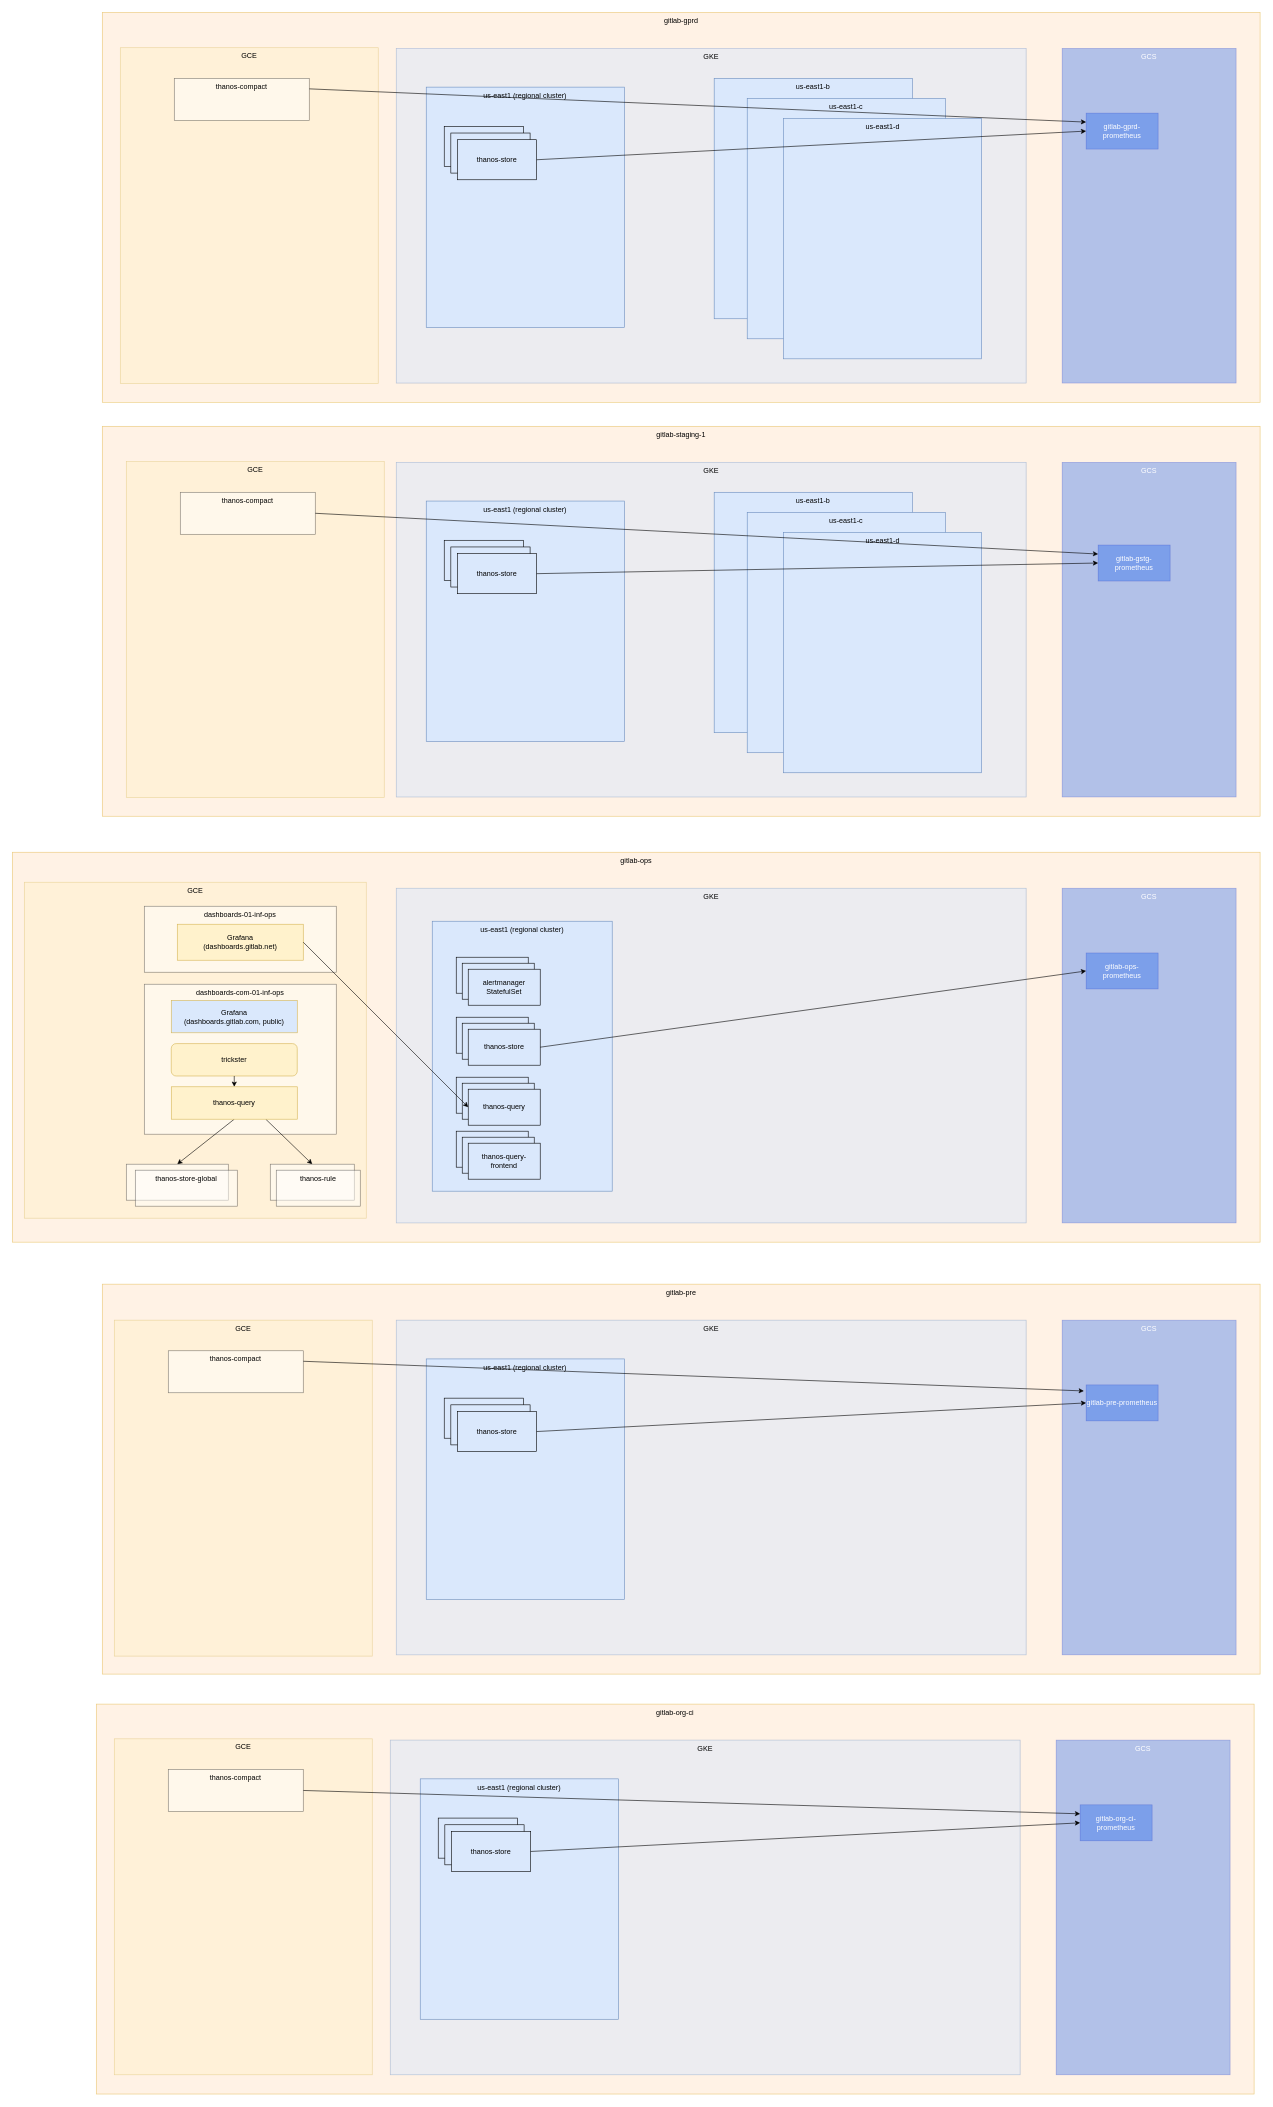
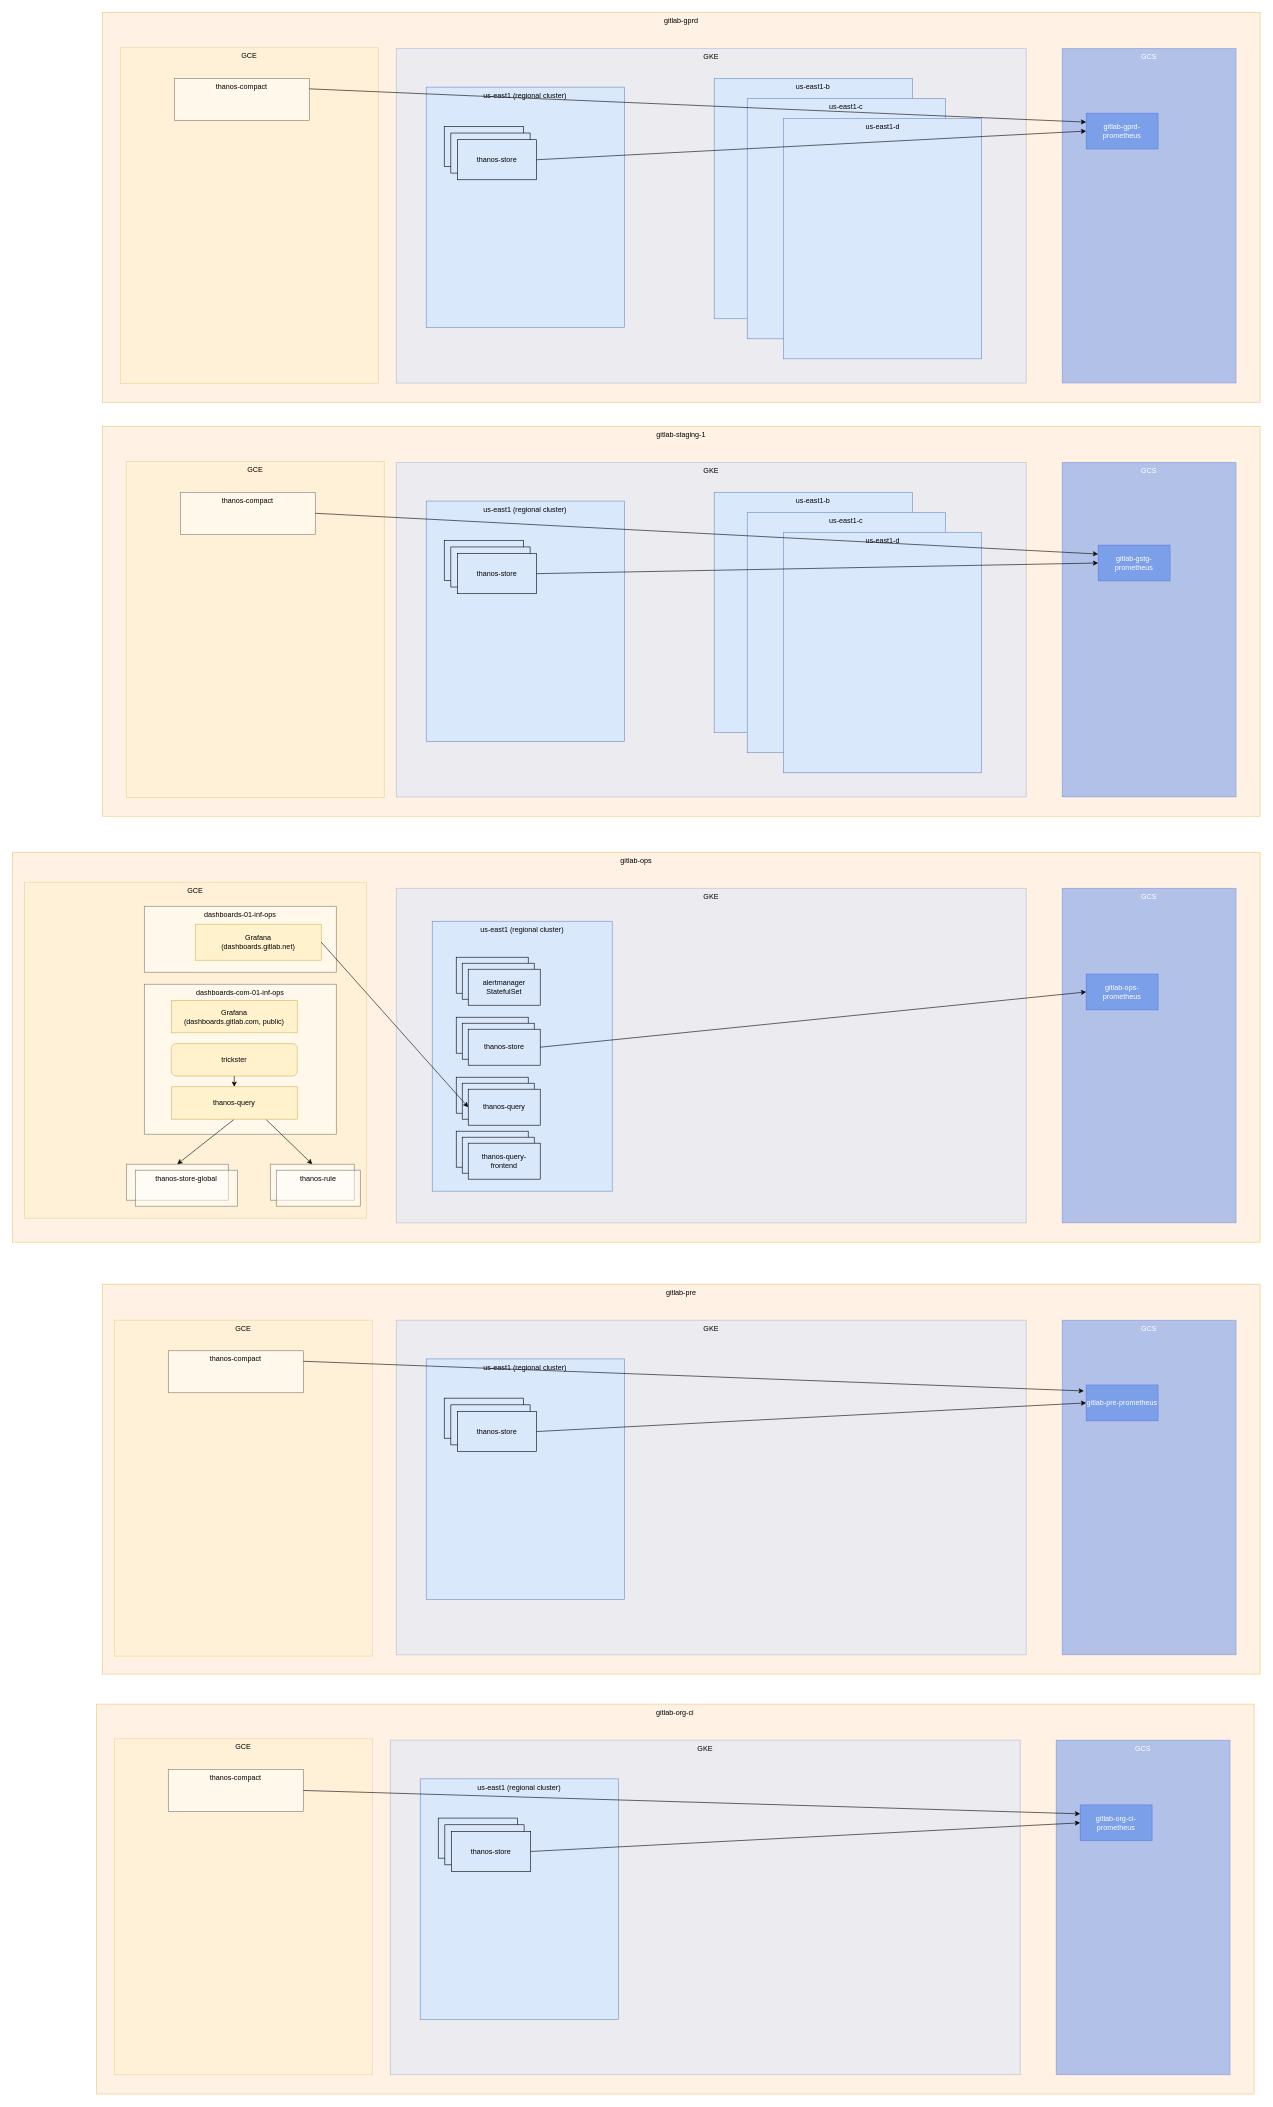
node "Grafana (dashboards.gitlab.net)": moved (240, 942) -> (258, 942)
node "gitlab-ops-prometheus": moved (1122, 971) -> (1122, 992)
node "Grafana (dashboards.gitlab.com, public)": fillcolor #dae8fc -> #fff2cc
